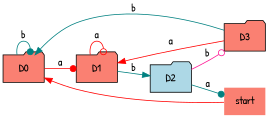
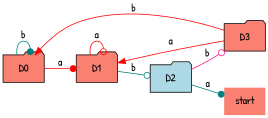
edge "D3" -> "D0": color teal -> red
edge "D1" -> "D2": arrowhead normal -> odot
edge "start" -> "D0": removed
